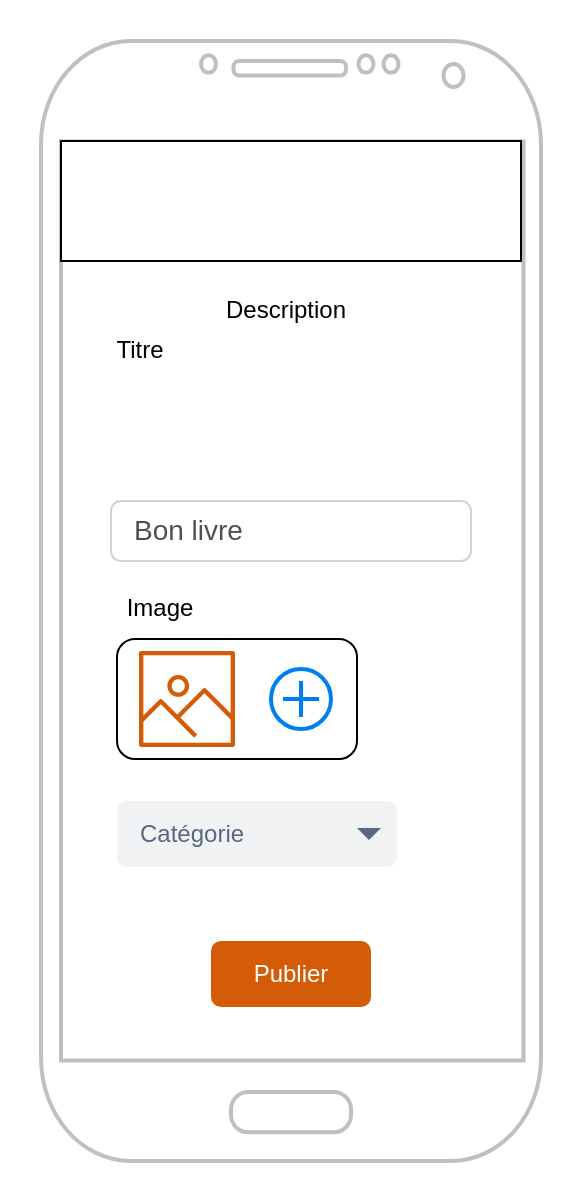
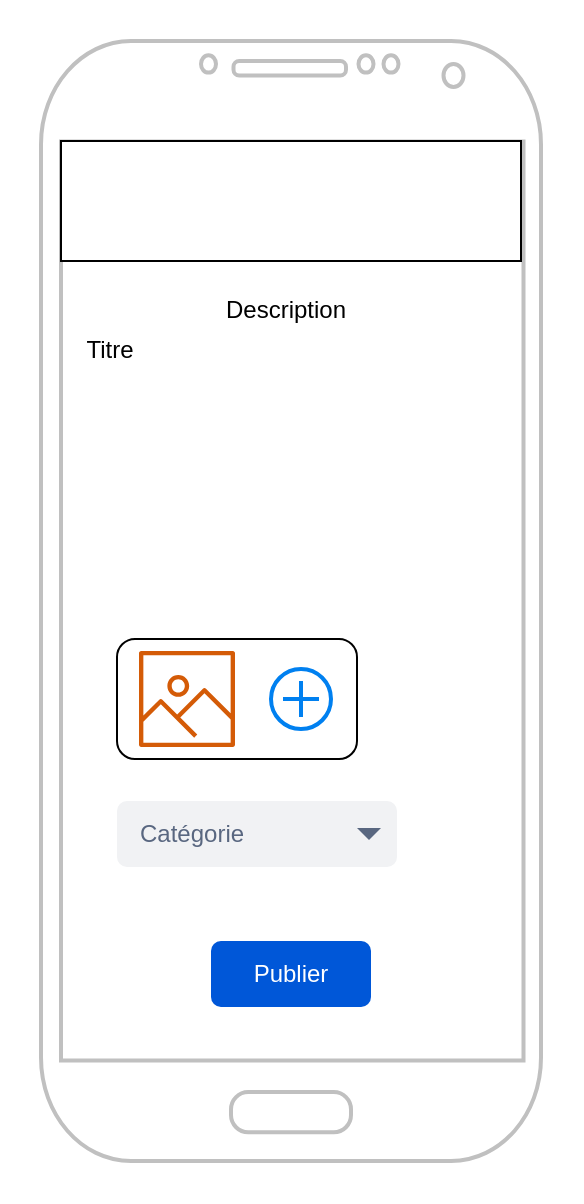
node "Titre": moved (141, 351) -> (111, 351)
node "Bon livre": removed
node "Image": removed
node "Publier": fillcolor #d45b07 -> #0057d8
